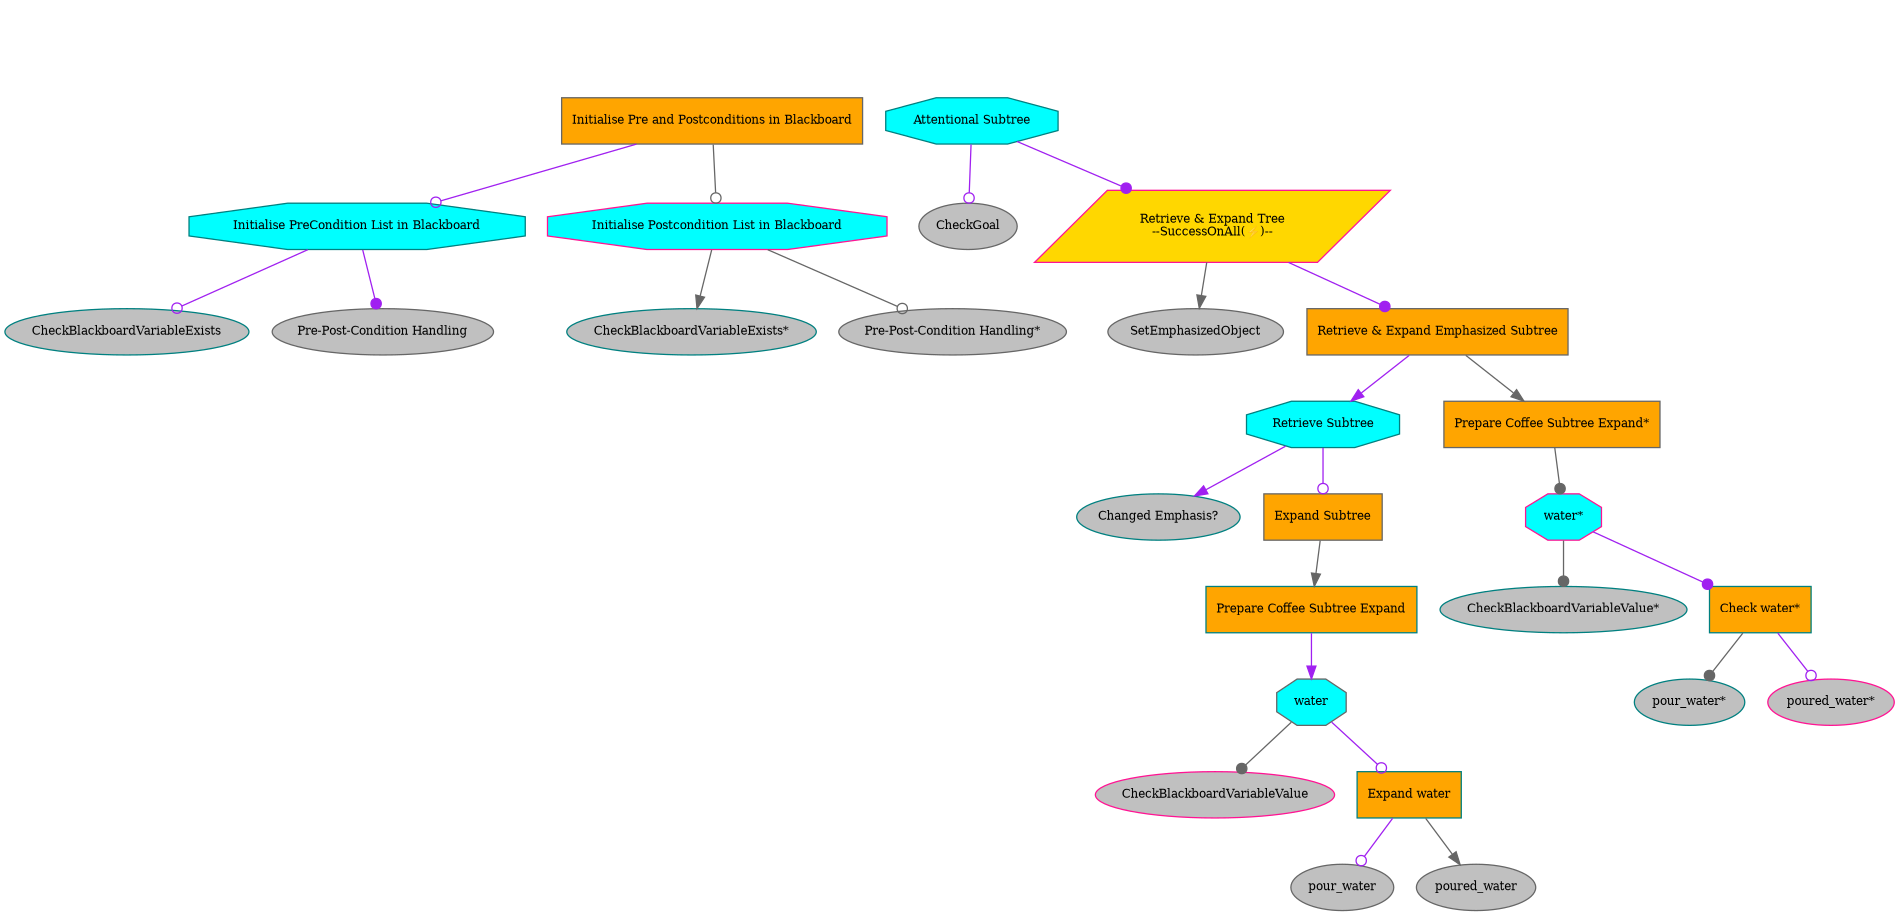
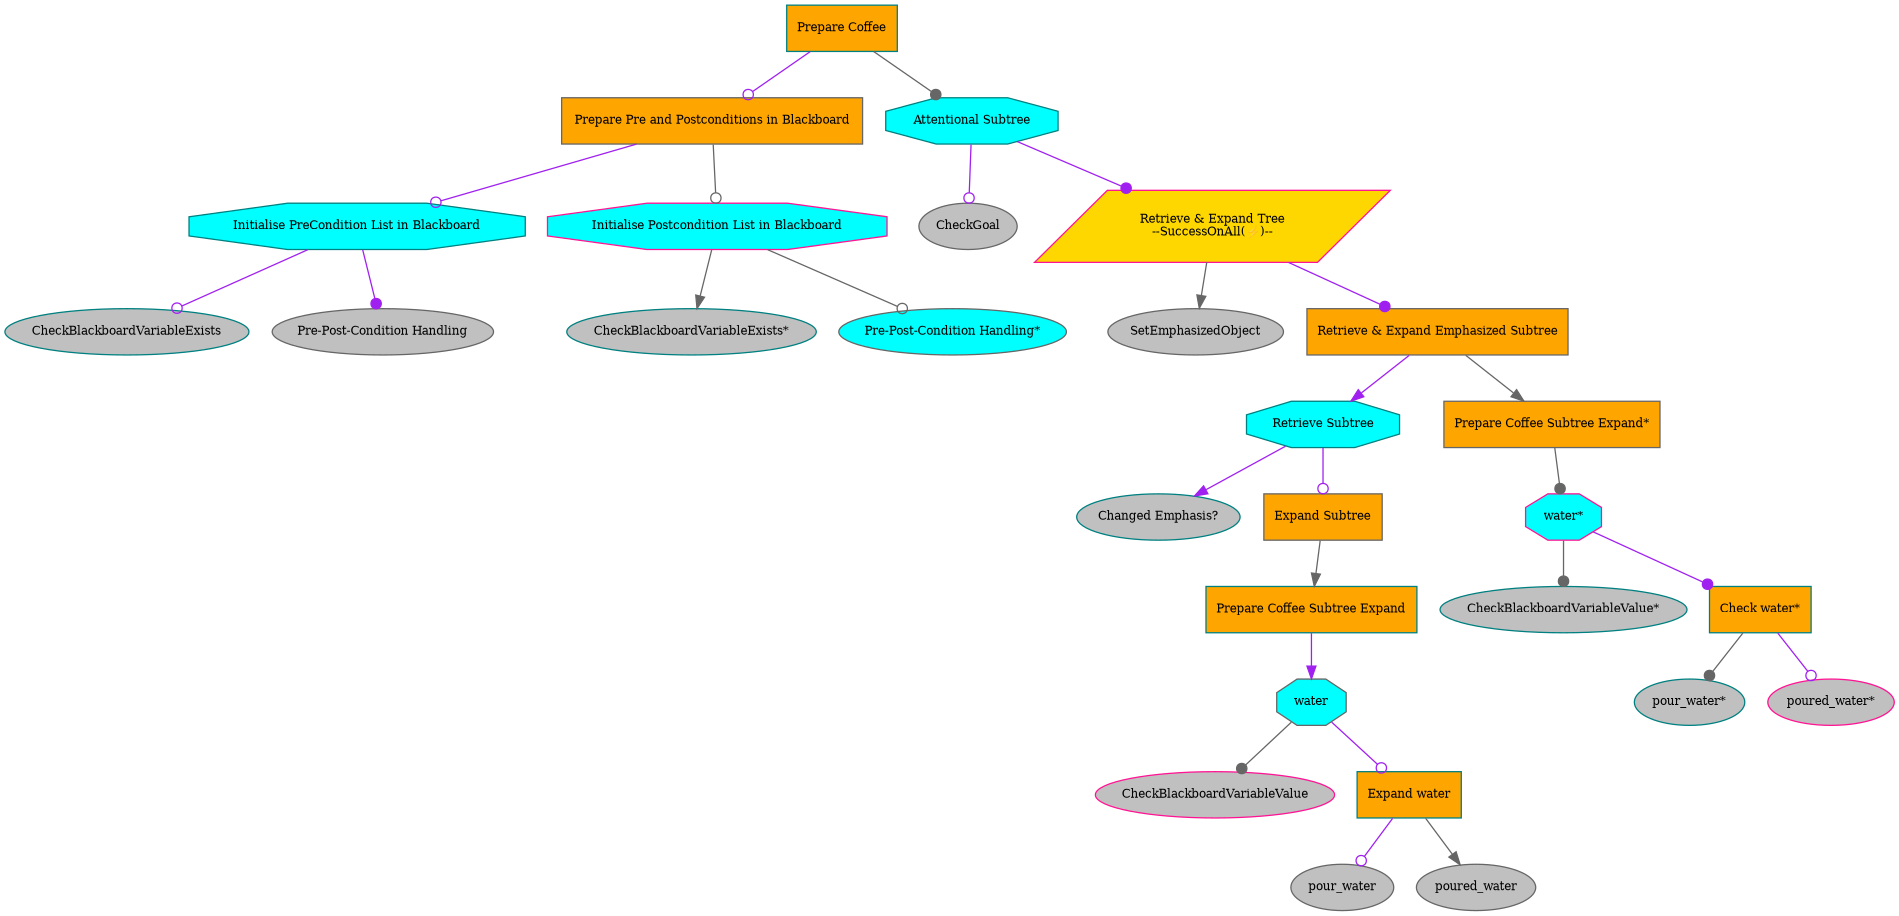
node "Prepare Coffee": added
node "Initialise Pre and Postconditions in Blackboard": label "Initialise Pre and Postconditions in Blackboard" -> "Prepare Pre and Postconditions in Blackboard"
node "Pre-Post-Condition Handling*": fillcolor gray -> cyan
